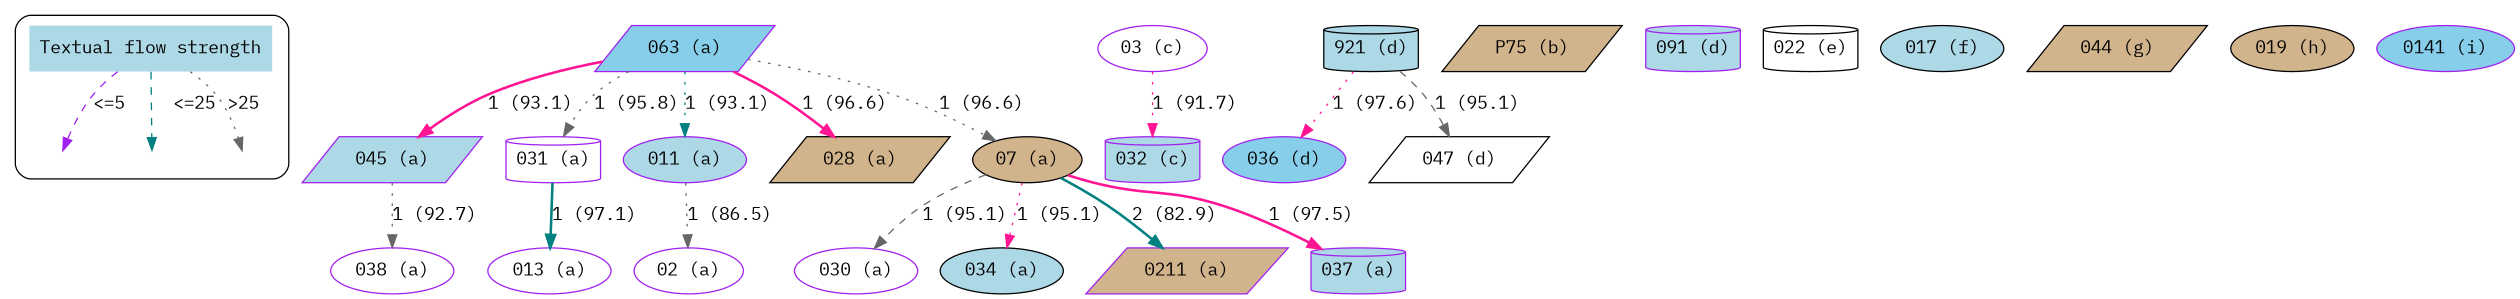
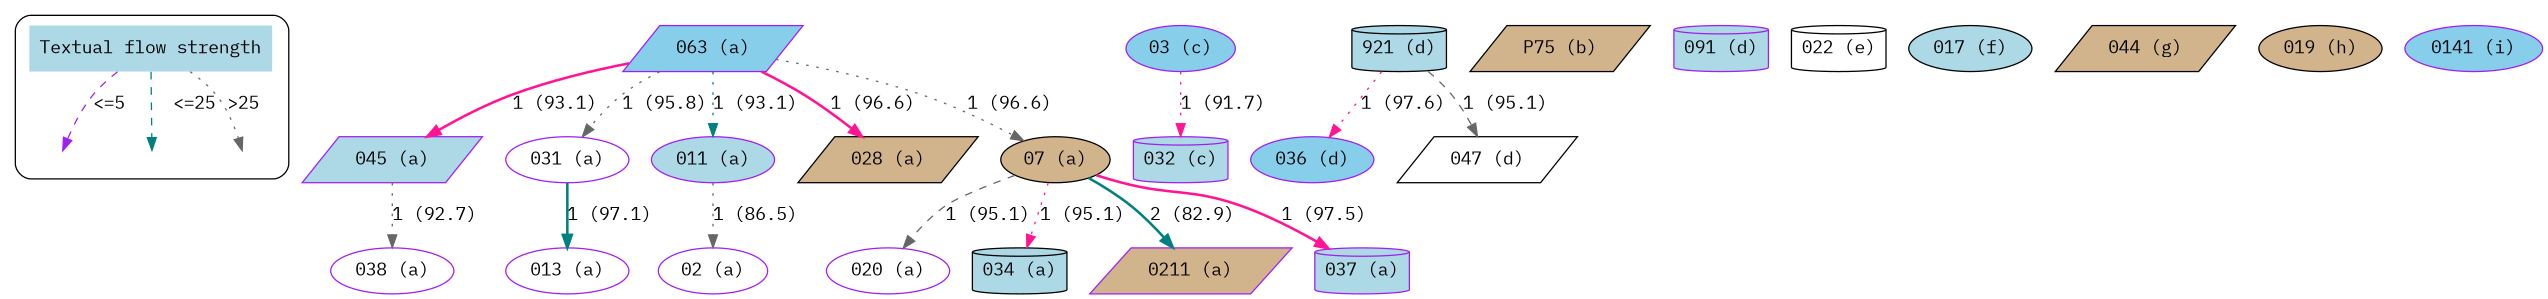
node "03 (c)": fillcolor white -> skyblue
node "031 (a)": shape cylinder -> ellipse
node "030 (a)": label "030 (a)" -> "020 (a)"
node "034 (a)": shape ellipse -> cylinder
